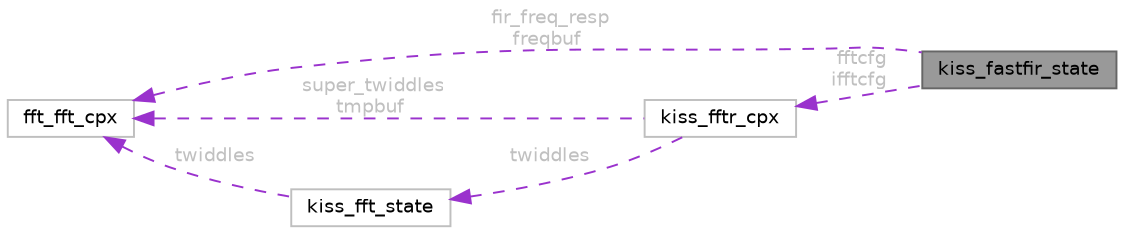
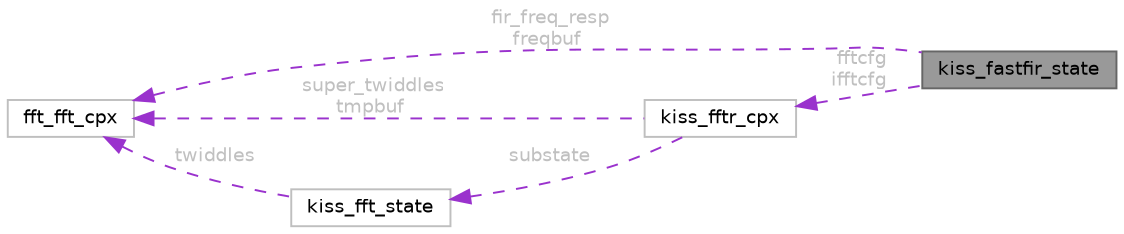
edge "kiss_fftr_cpx" -> "kiss_fft_state": label " twiddles" -> " substate"
